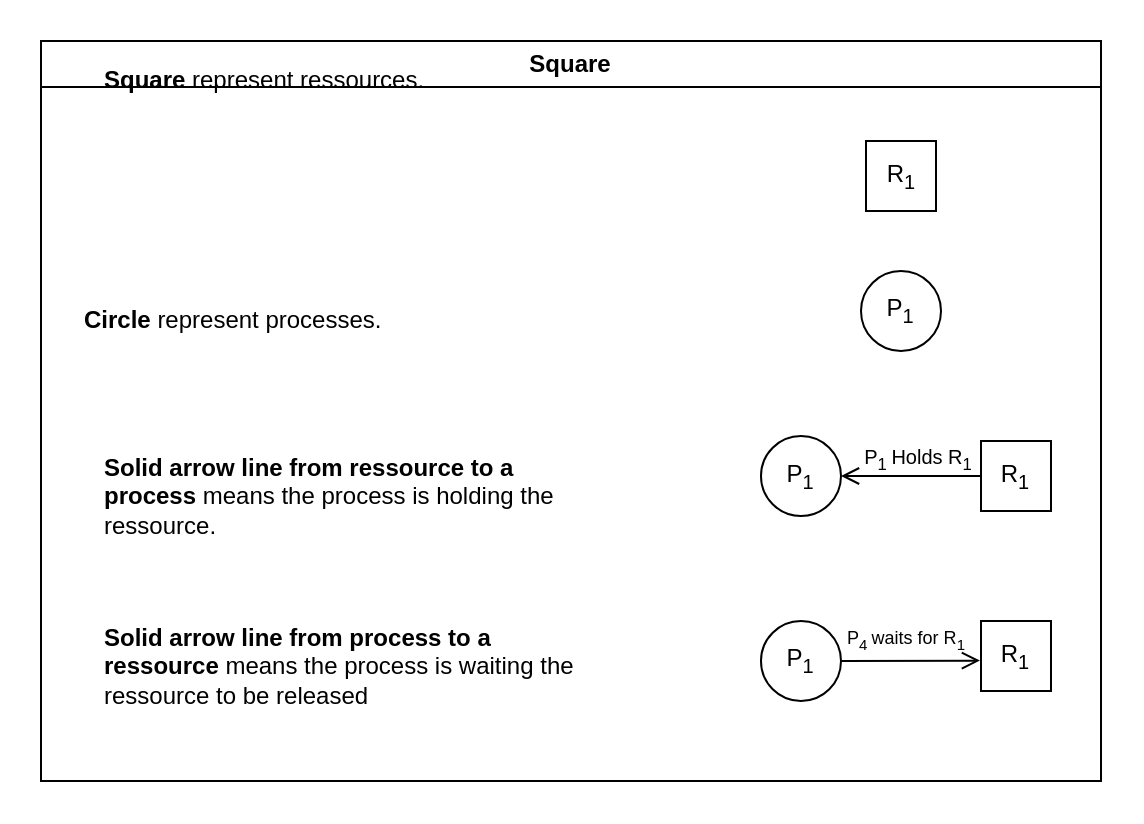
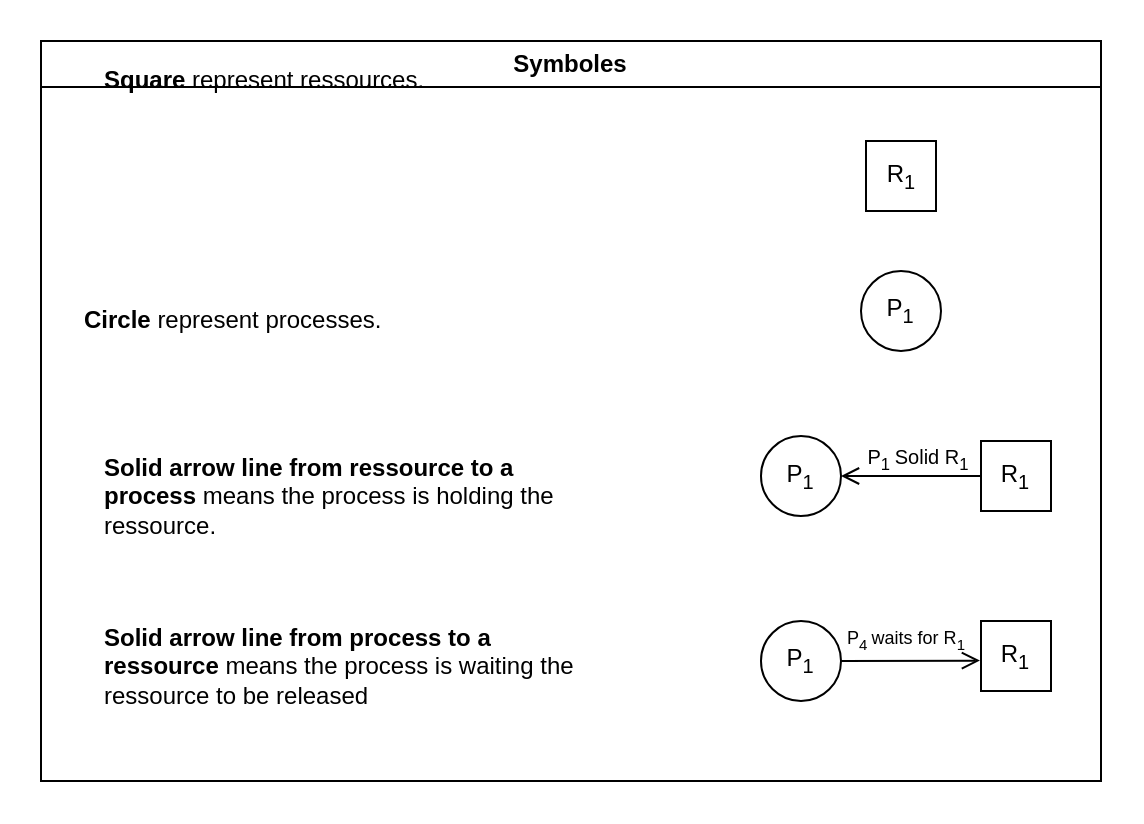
node "Square": label "Square" -> "Symboles"
node "P1 Holds R1": label "P1 Holds R1" -> "P1 Solid R1"
